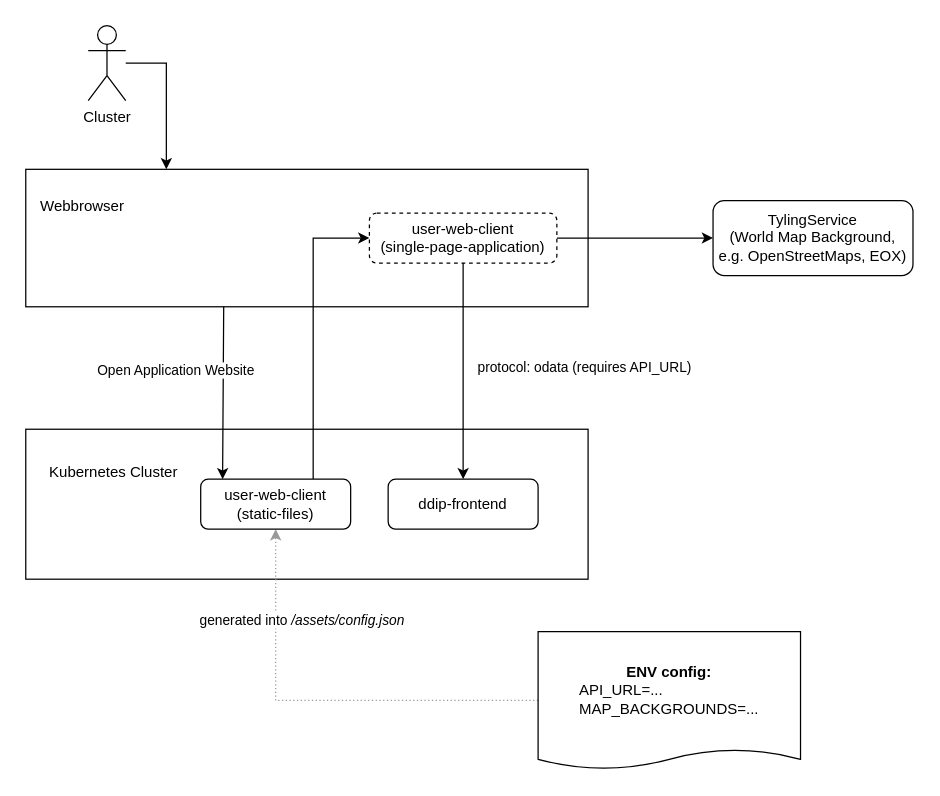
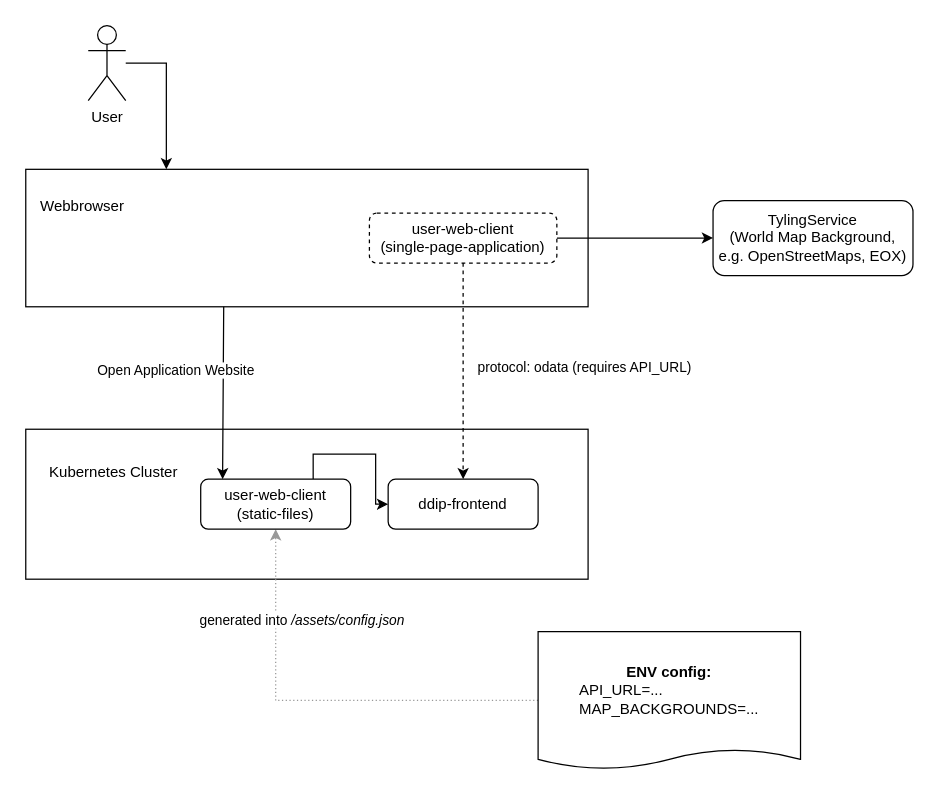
node "Cluster": label "Cluster" -> "User"
edge "user-web-client (static-files)" -> "user-web-client (single-page-application)": now "user-web-client (static-files)" -> "ddip-frontend"
edge "user-web-client (single-page-application)" -> "ddip-frontend": style solid -> dashed
